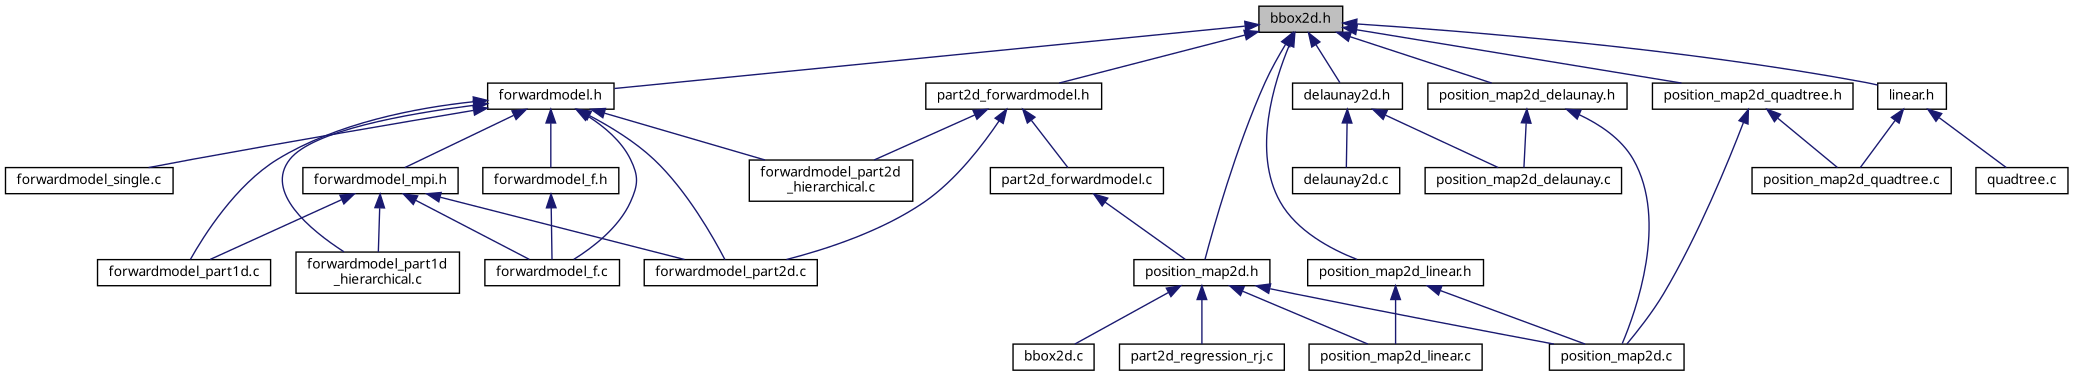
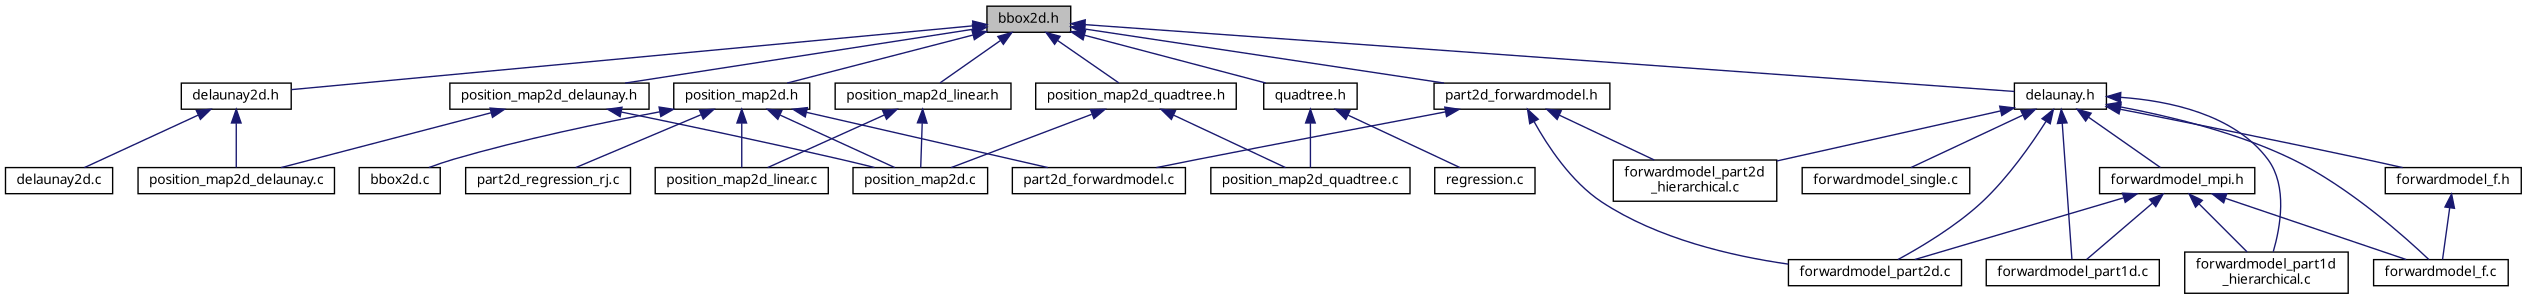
node "forwardmodel.h": label "forwardmodel.h" -> "delaunay.h"
node "linear.h": label "linear.h" -> "quadtree.h"
node "quadtree.c": label "quadtree.c" -> "regression.c"
edge "position_map2d.h" -> "part2d_forwardmodel.c": reversed
